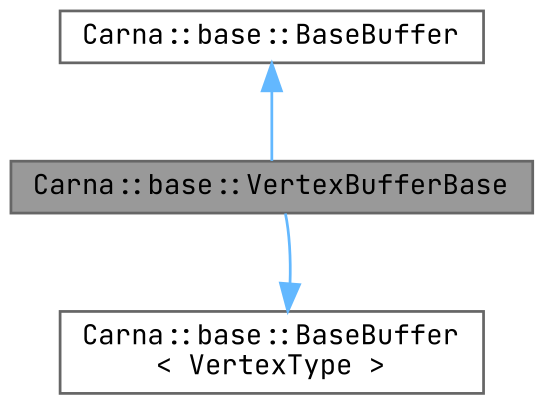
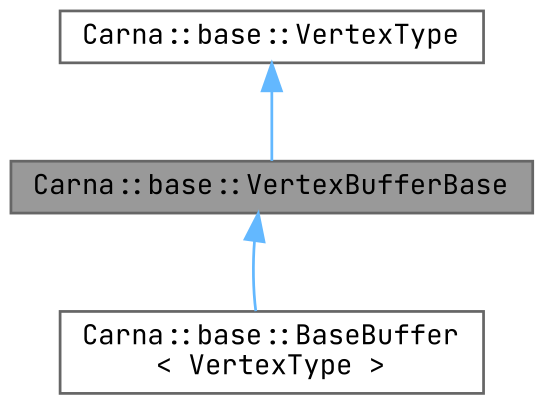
node "Carna::base::BaseBuffer": label "Carna::base::BaseBuffer" -> "Carna::base::VertexType"
edge "Carna::base::VertexBufferBase" -> "Carna::base::BaseBuffer < VertexType >": reversed
